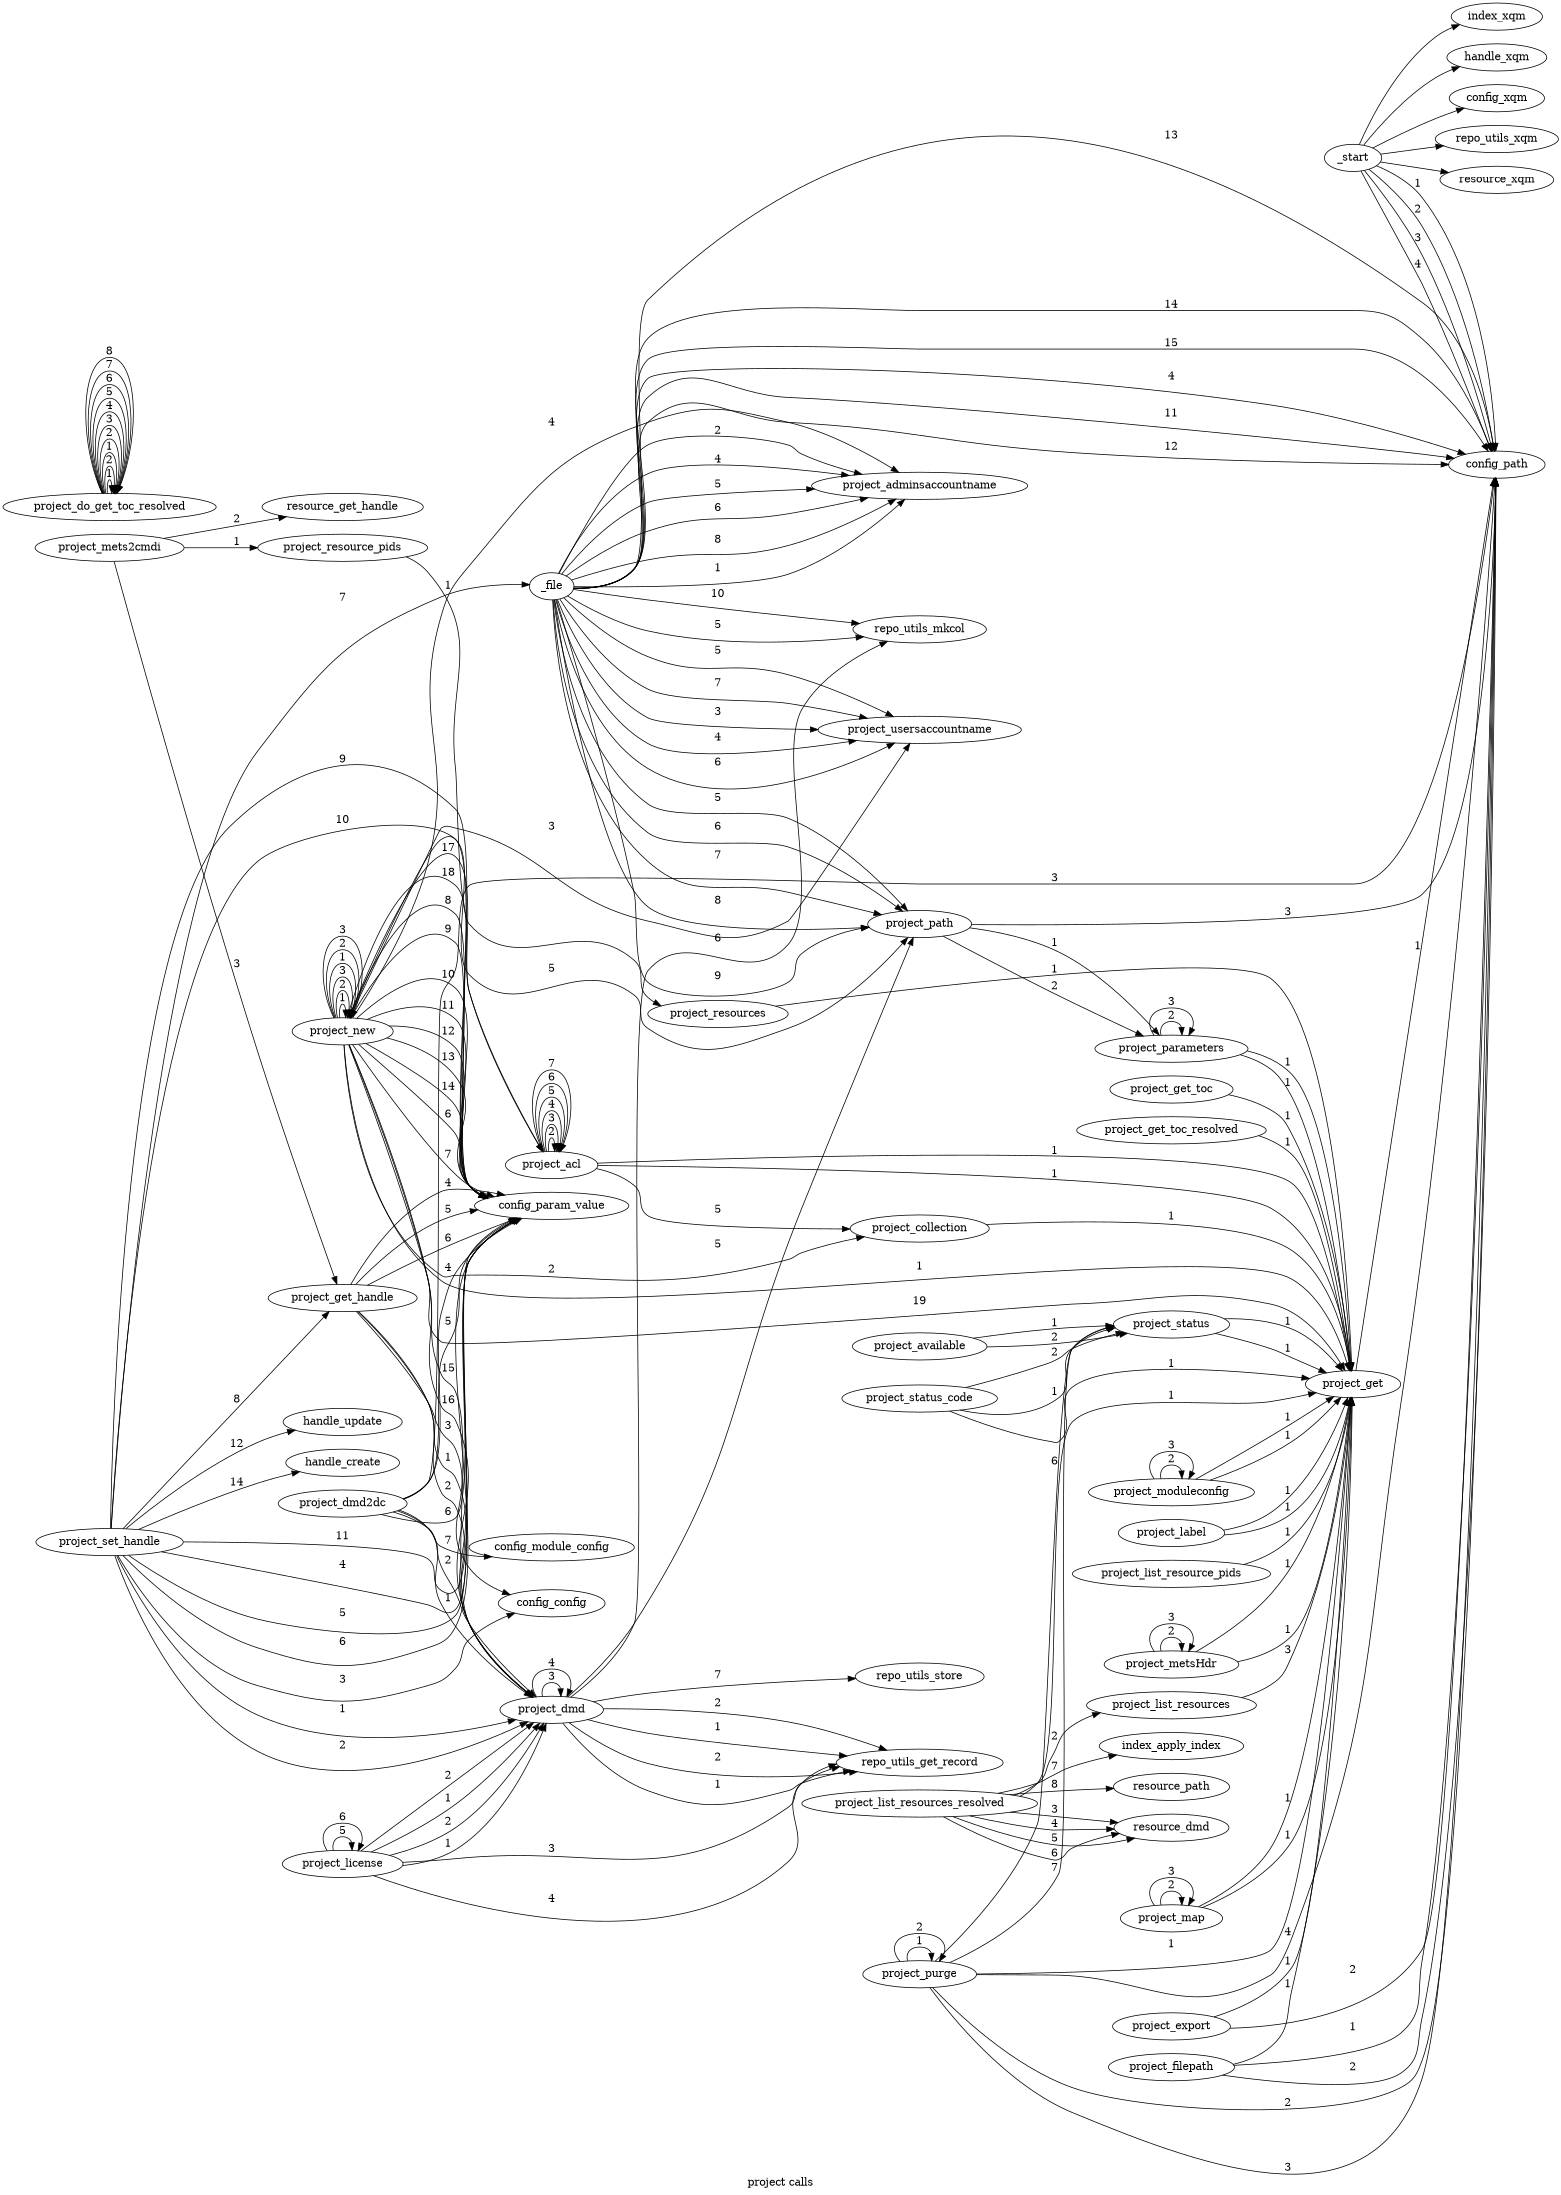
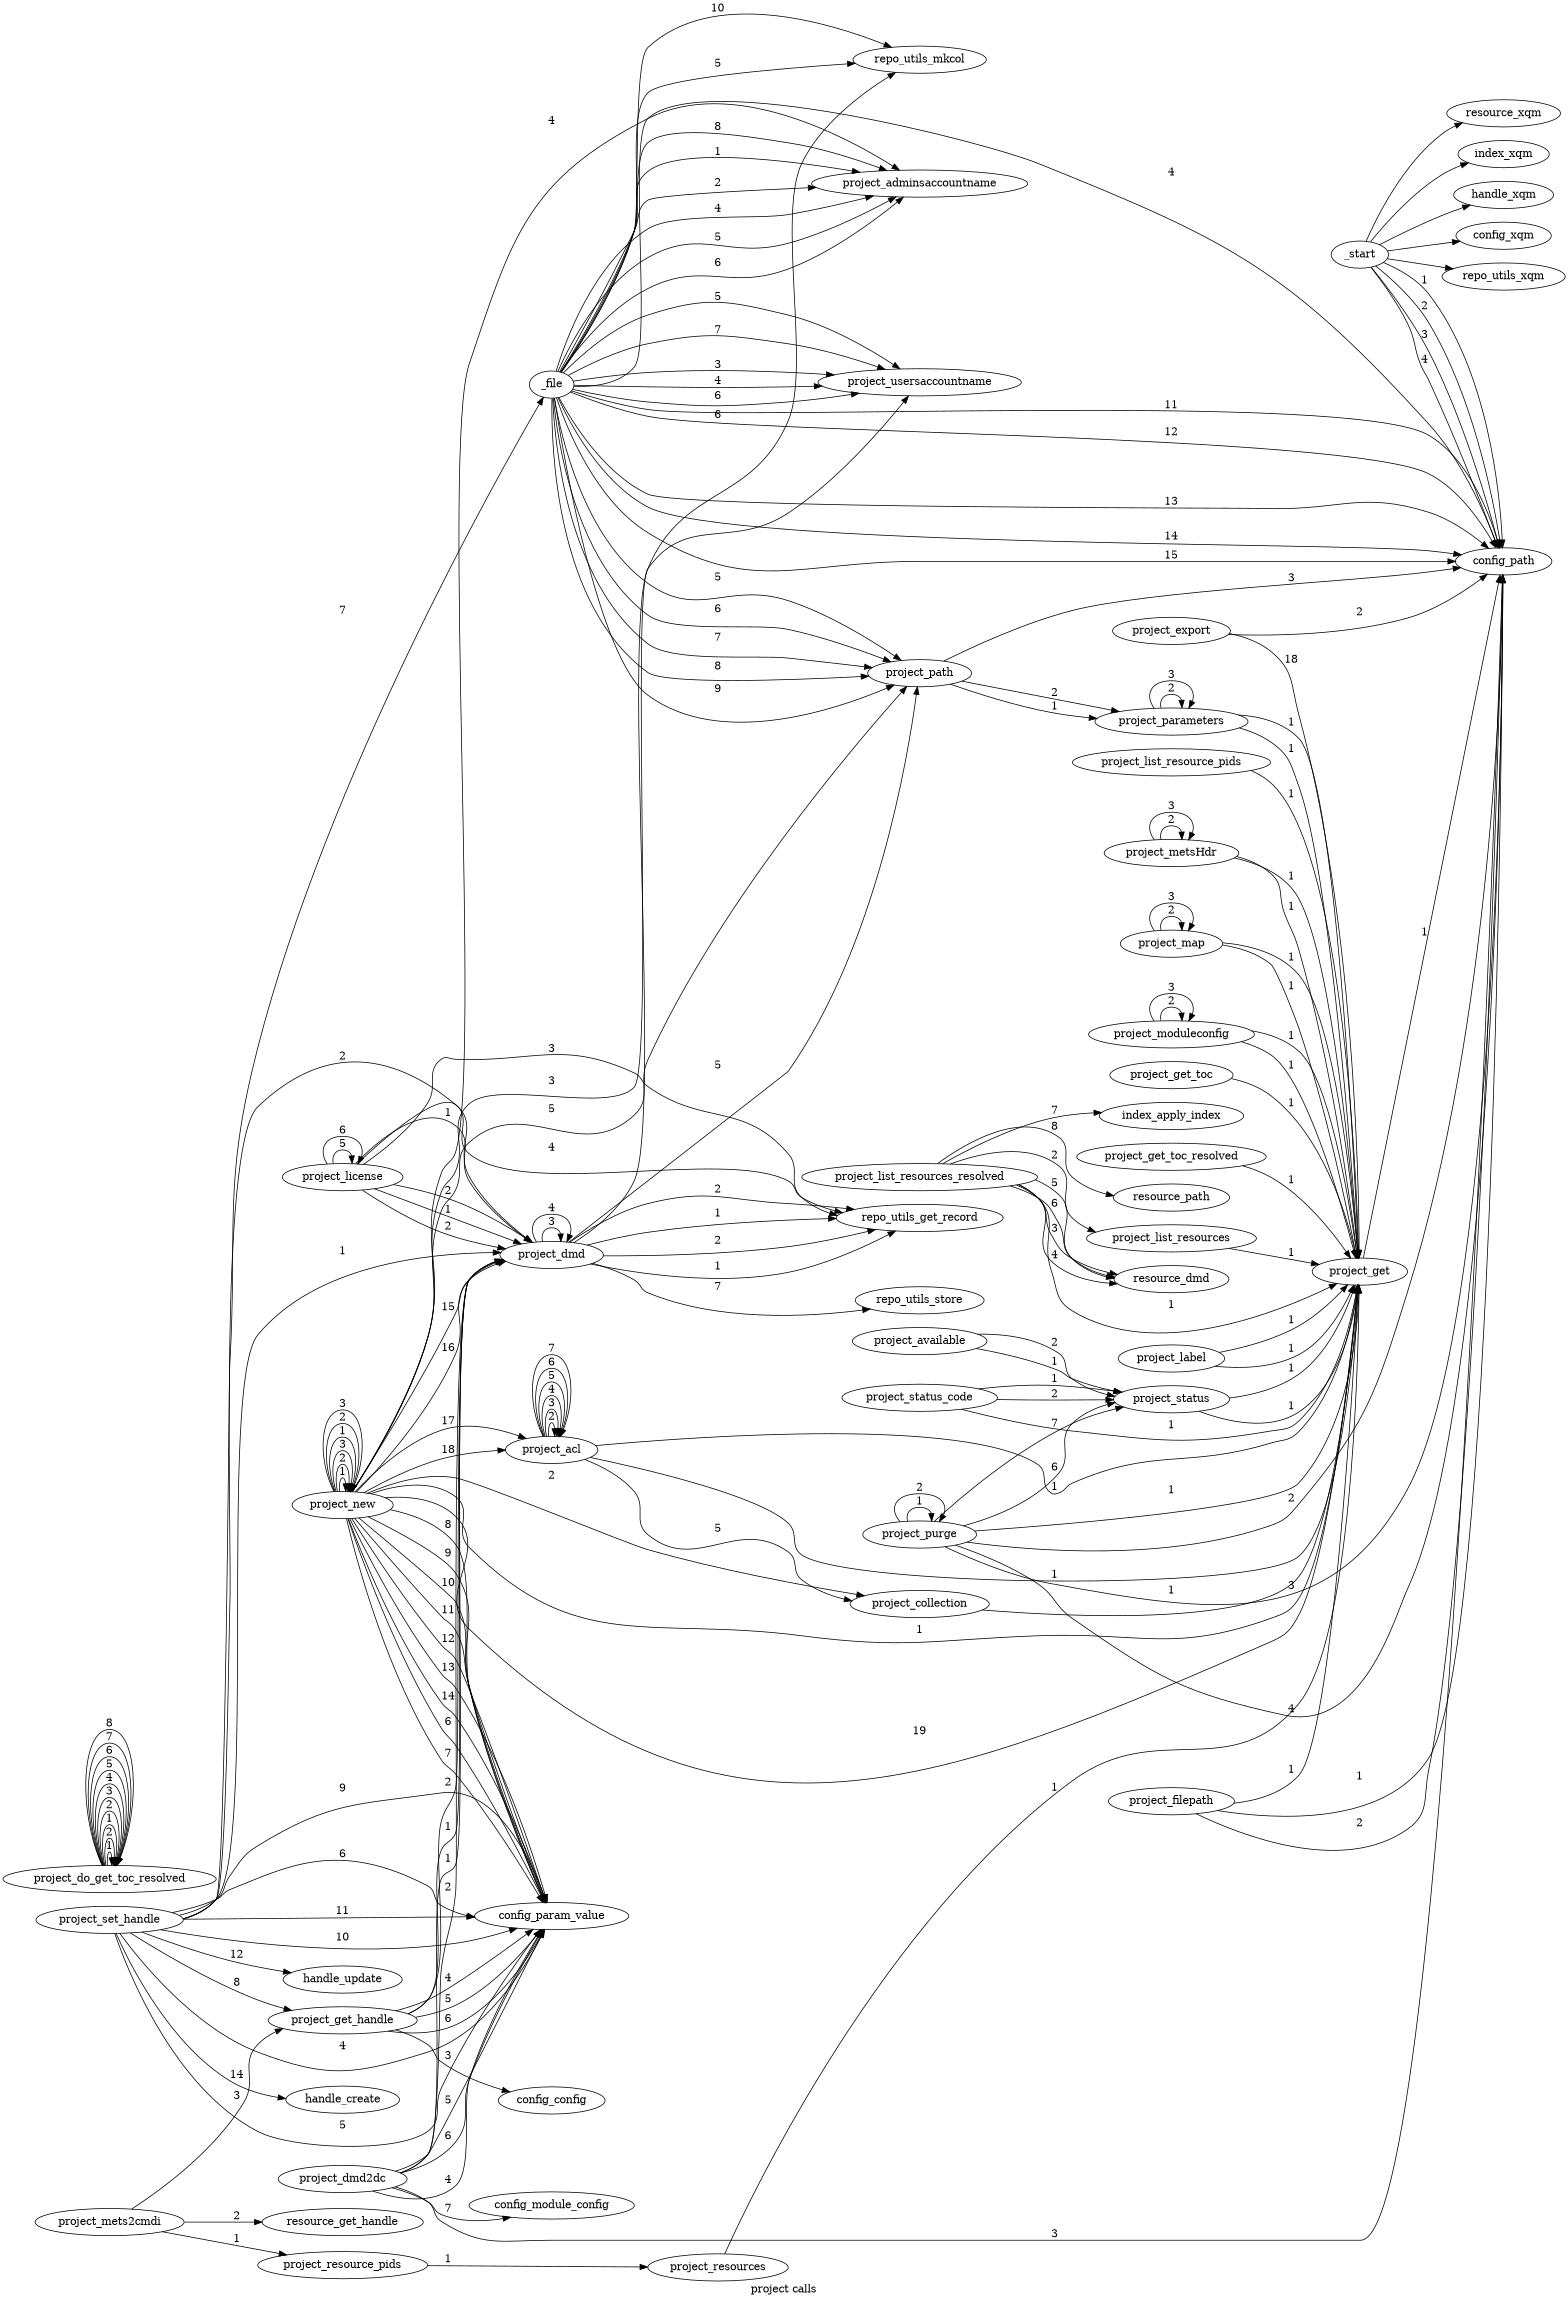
edge "project_list_resources" -> "project_get": label "3" -> "1"
edge "project_set_handle" -> "config_config": removed, label "3"
edge "project_export" -> "project_get": label "1" -> "18"
